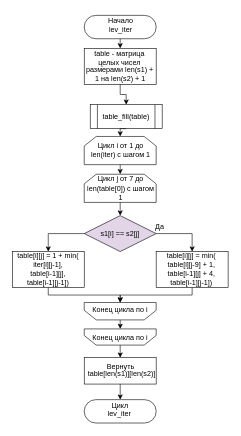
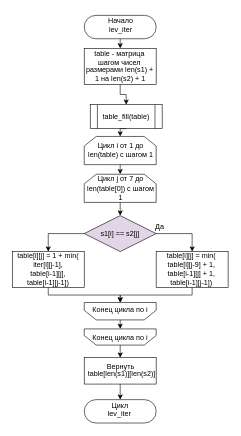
node "целых чисел": label "целых чисел" -> "шагом чисел"
node "len(iter) с шагом 1": label "len(iter) с шагом 1" -> "len(table) с шагом 1"
node "table[i-1][j] + 4,": label "table[i-1][j] + 4," -> "table[i-1][j] + 1,"
